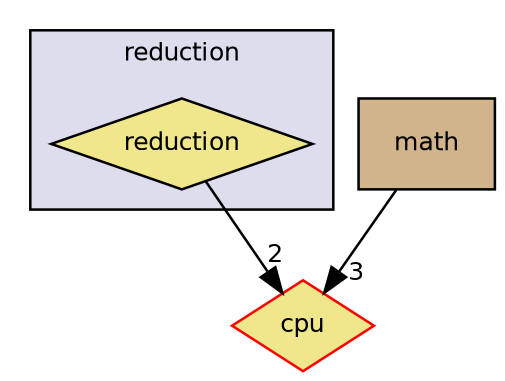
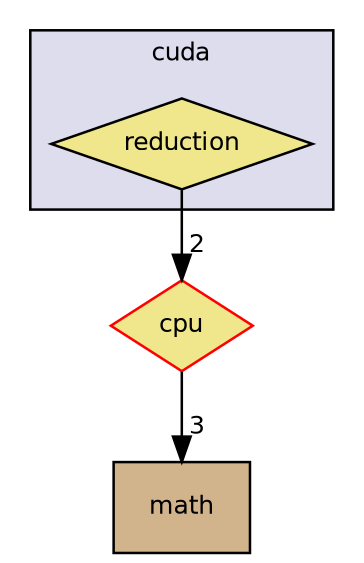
cluster "reduction": label "reduction" -> "cuda"
edge "math" -> "cpu": reversed
